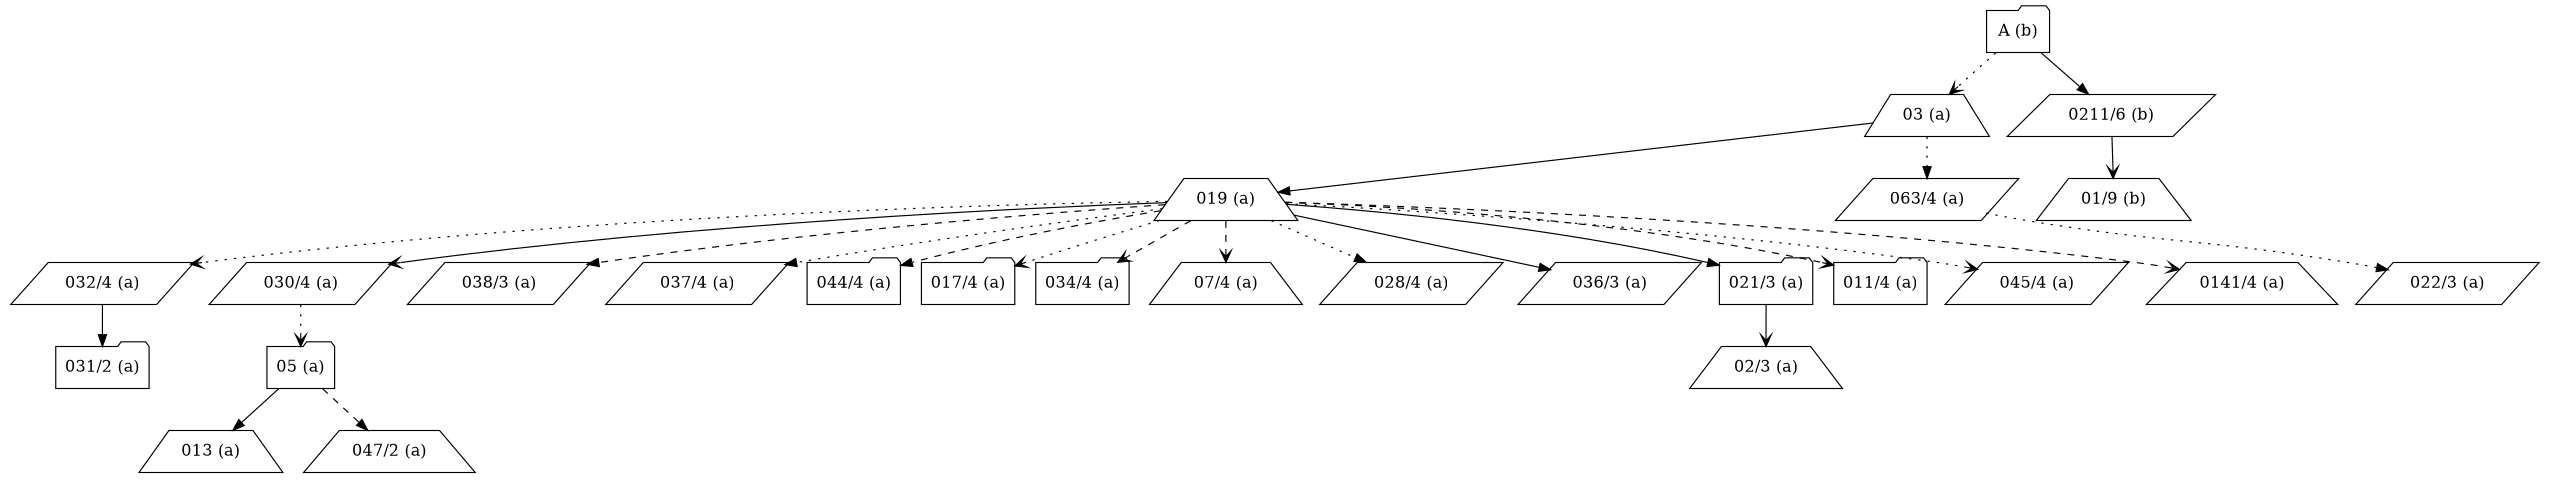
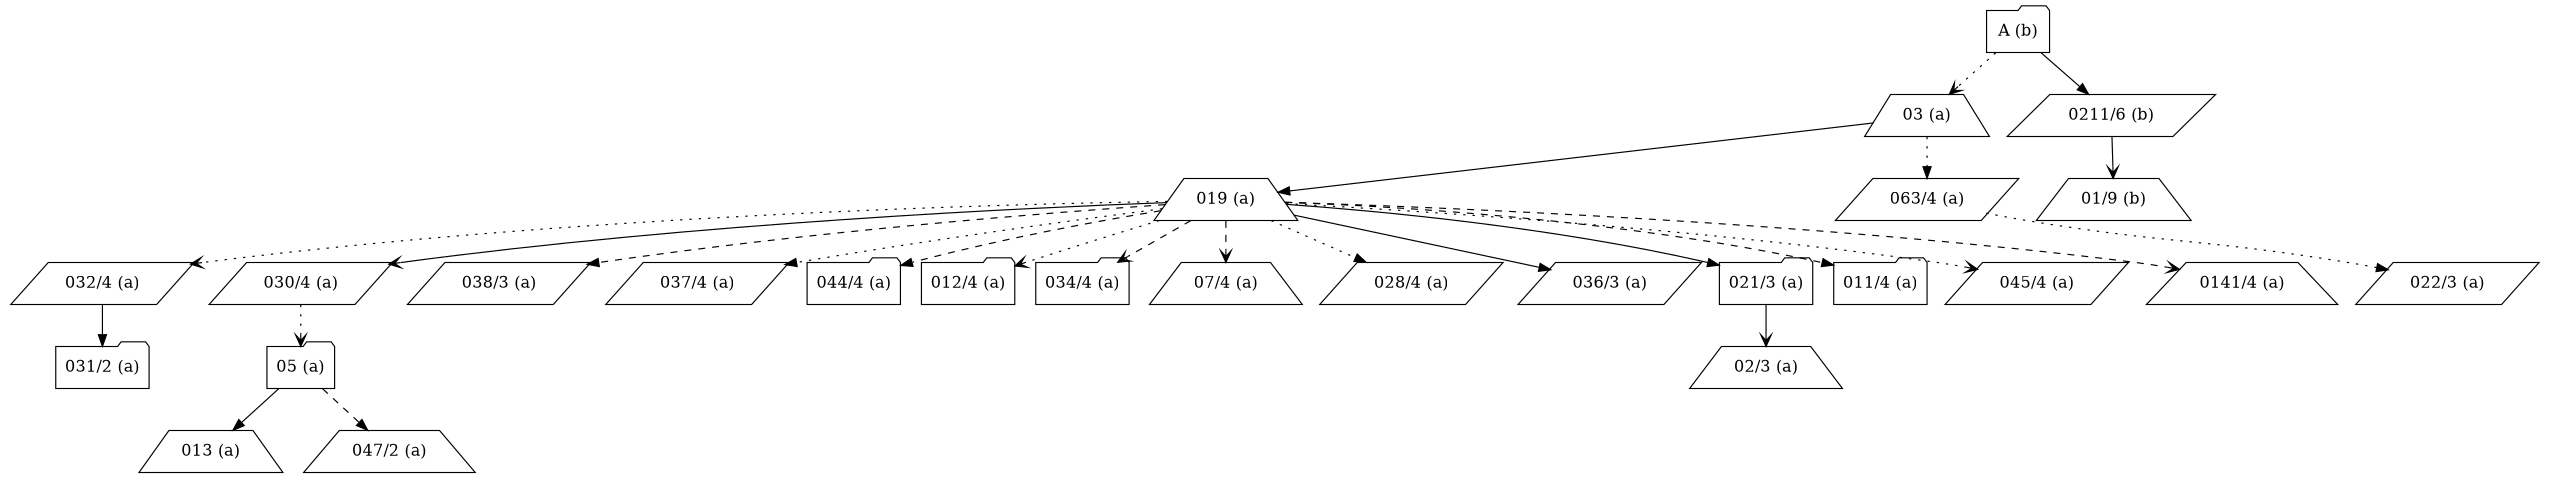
edge "019 (a)" -> "011/4 (a)": arrowhead vee -> normal
node "017/4 (a)": label "017/4 (a)" -> "012/4 (a)"
